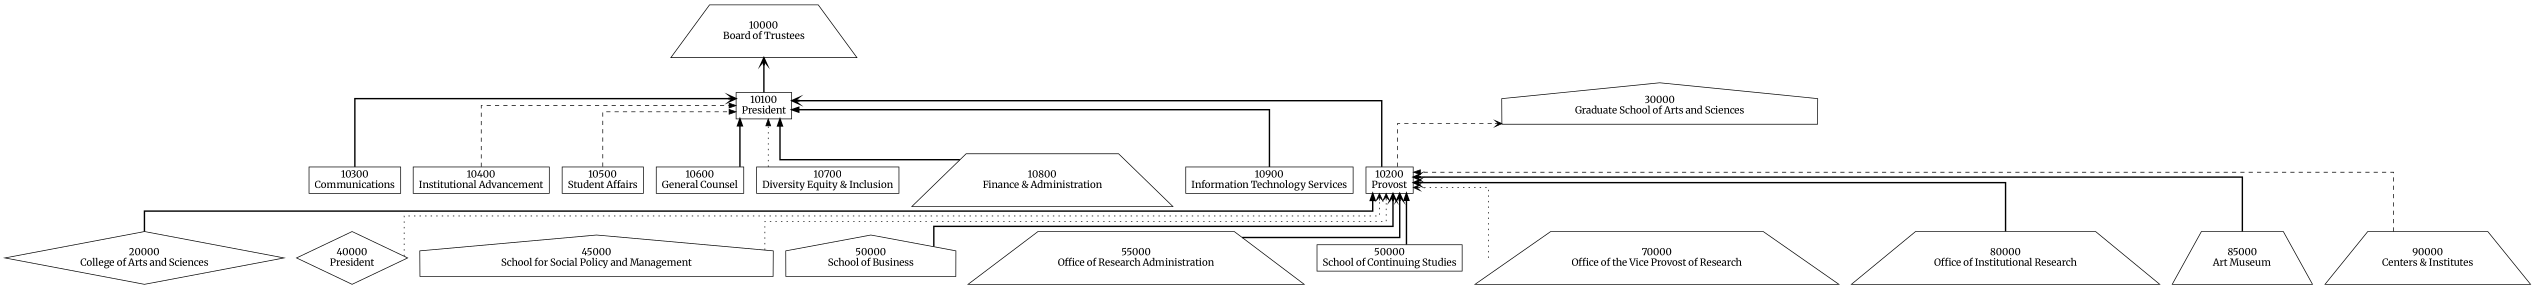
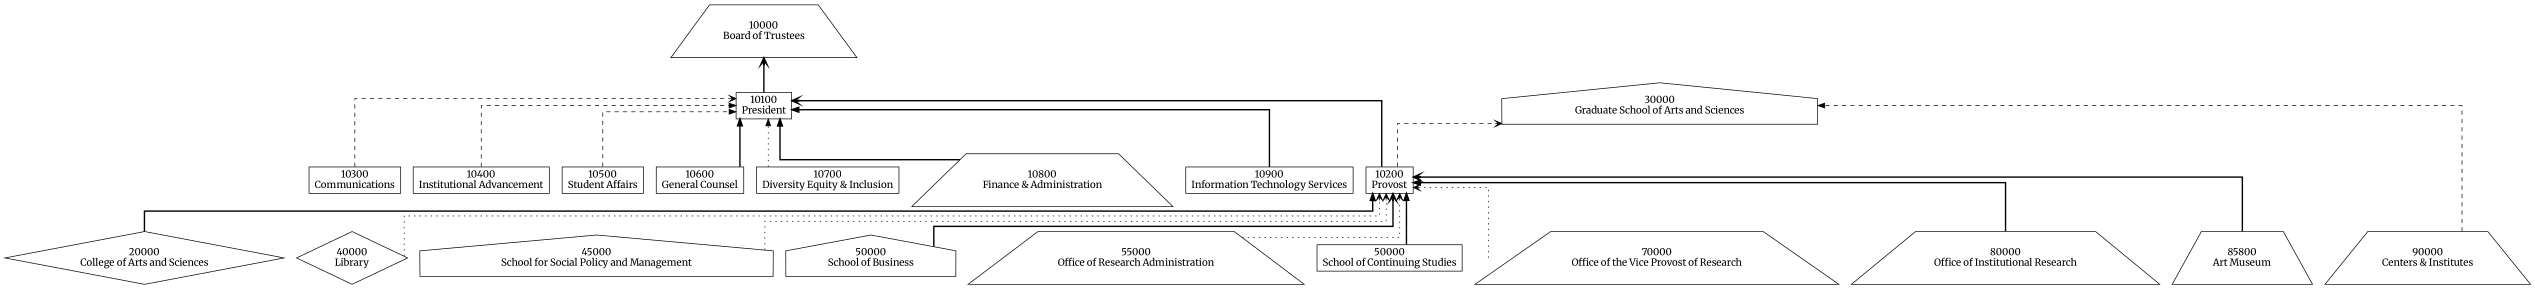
edge "10300 Communications" -> "10100 President": style bold -> dashed
edge "90000 Centers & Institutes" -> "10200 Provost": now "90000 Centers & Institutes" -> "30000 Graduate School of Arts and Sciences"
edge "80000 Office of Institutional Research" -> "10200 Provost": arrowhead vee -> normal
edge "55000 Office of Research Administration" -> "10200 Provost": style bold -> dotted
node "40000 President": label "40000 President" -> "40000 Library"
node "85000 Art Museum": label "85000 Art Museum" -> "85800 Art Museum"
